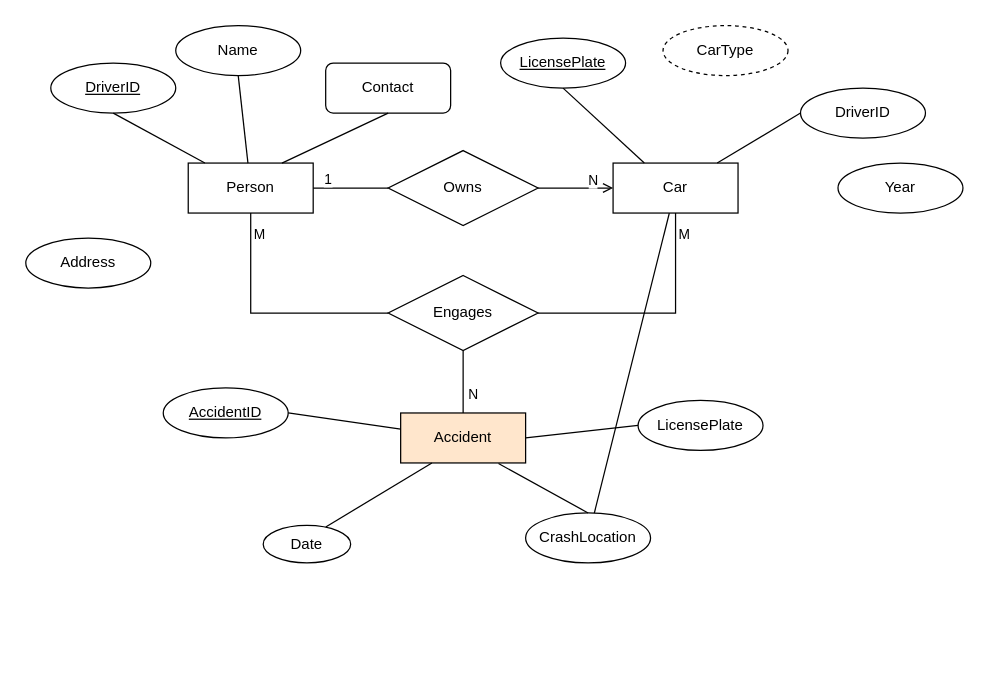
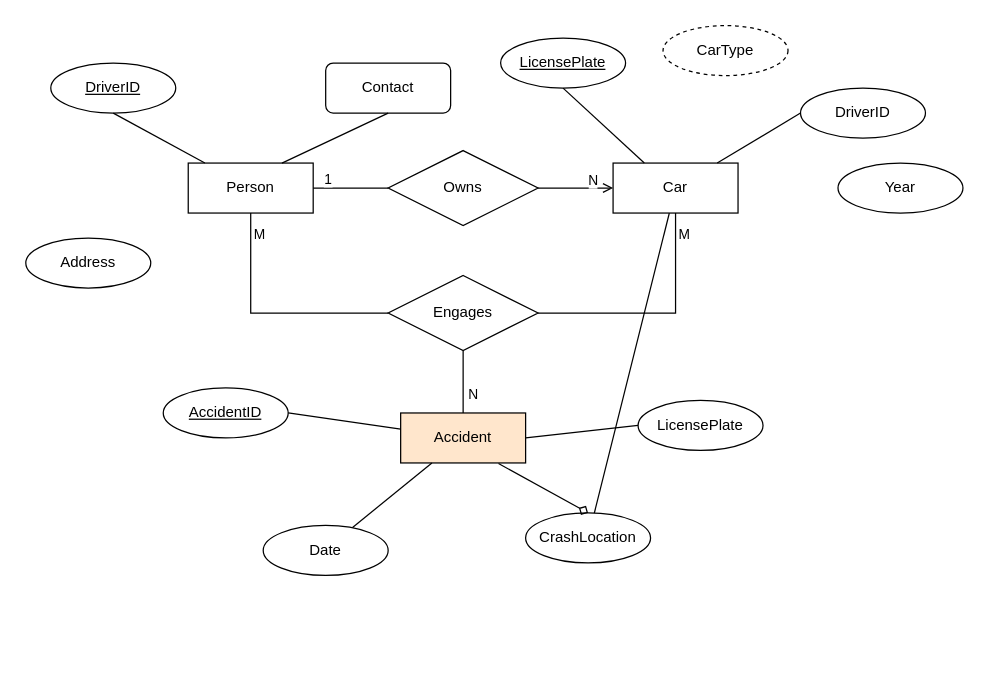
node "Name": removed
edge "Name" -- "Person": removed
edge "Accident" -- "CrashLocation": arrowhead none -> diamond
node "Date": size 88x38 -> 125x50
